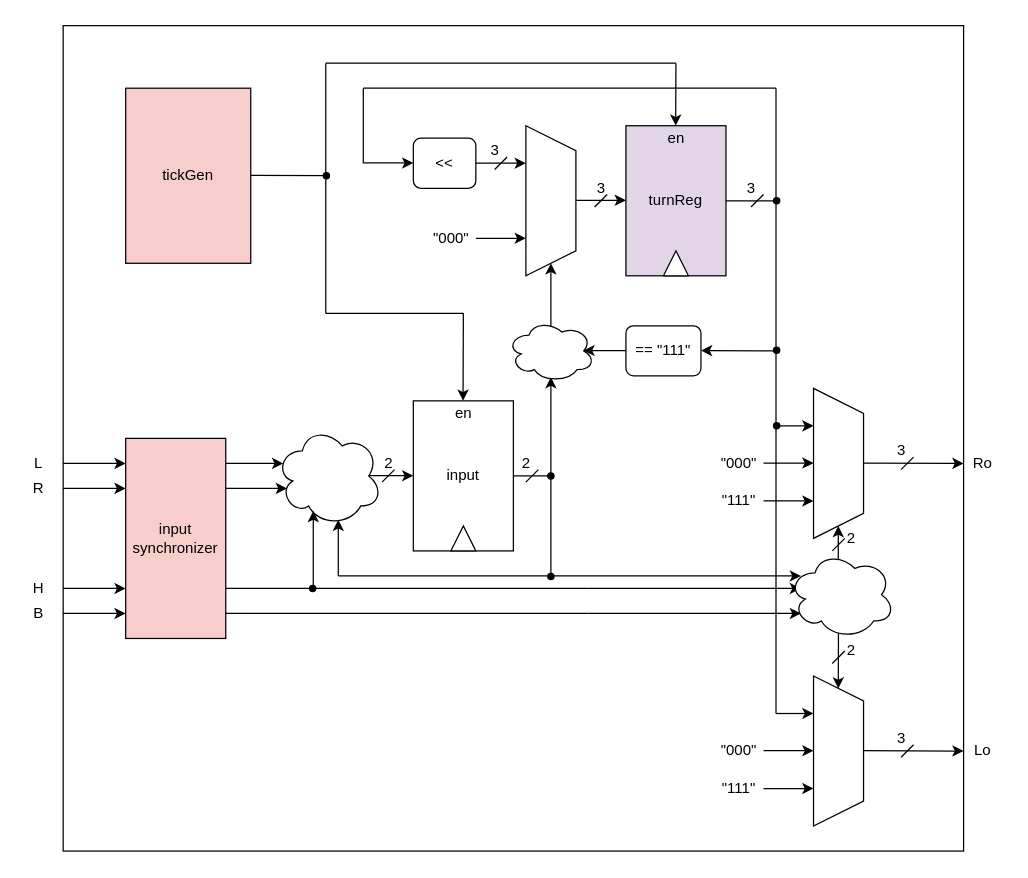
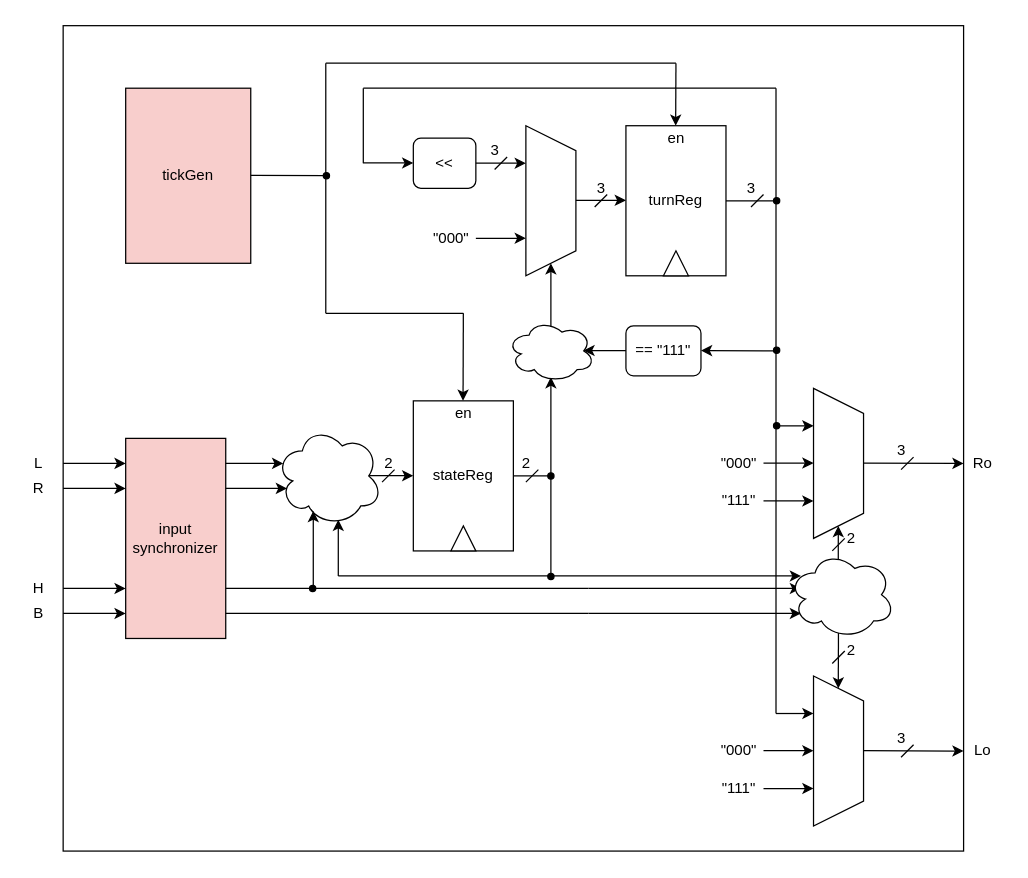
node "turnReg": fillcolor #e1d5e7 -> #ffffff
node "input": label "input" -> "stateReg"
